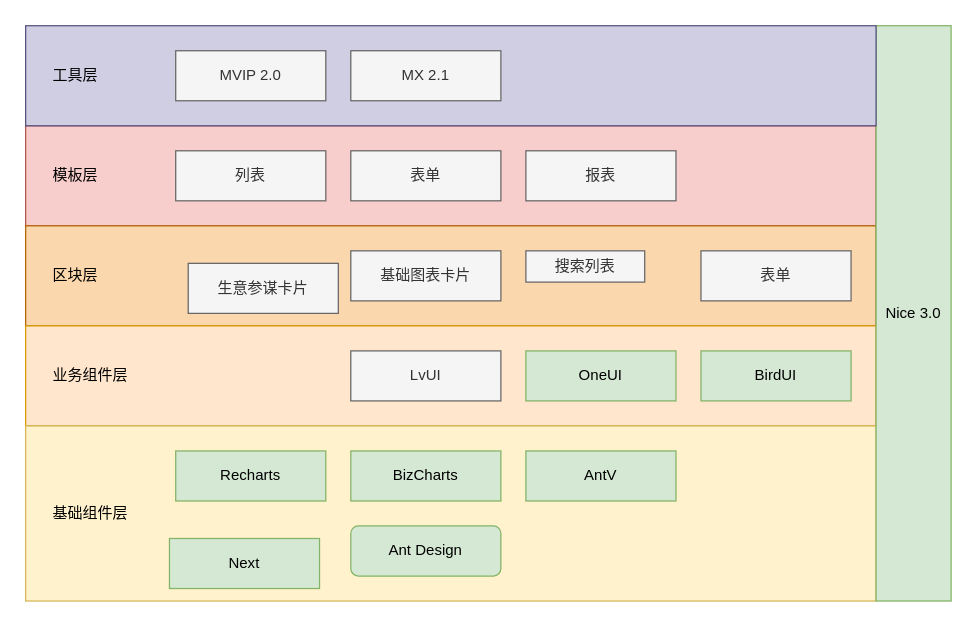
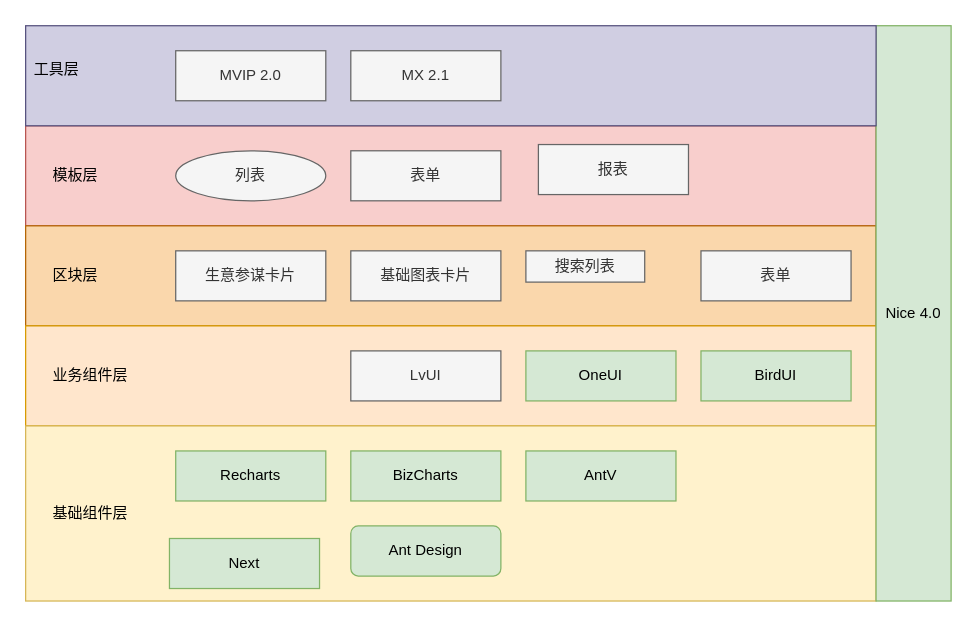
node "工具层": moved (113, 76) -> (94, 69)
node "列表": shape rectangle -> ellipse
node "报表": moved (601, 176) -> (613, 169)
node "生意参谋卡片": moved (263, 288) -> (251, 276)
node "Nice 3.0": label "Nice 3.0" -> "Nice 4.0"
